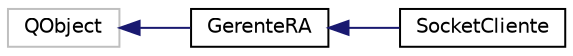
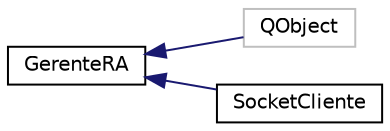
edge "GerenteRA" -> "QObject": reversed
